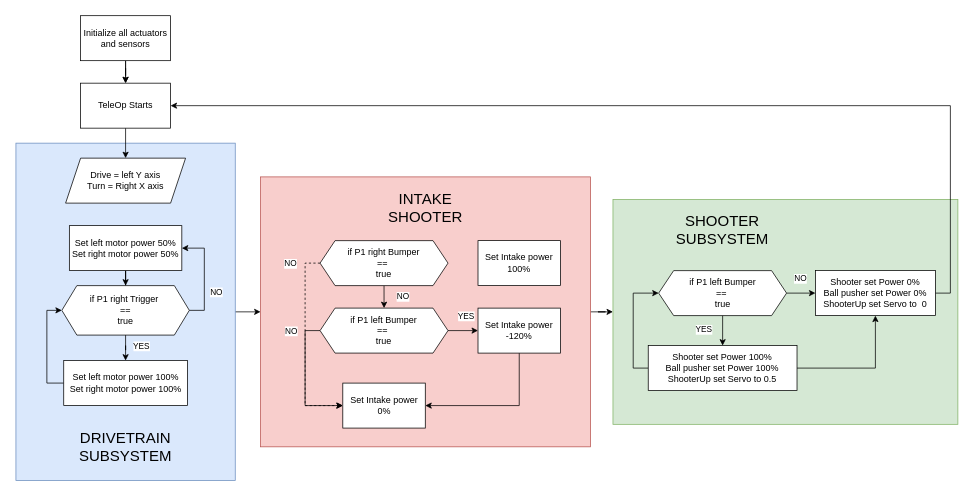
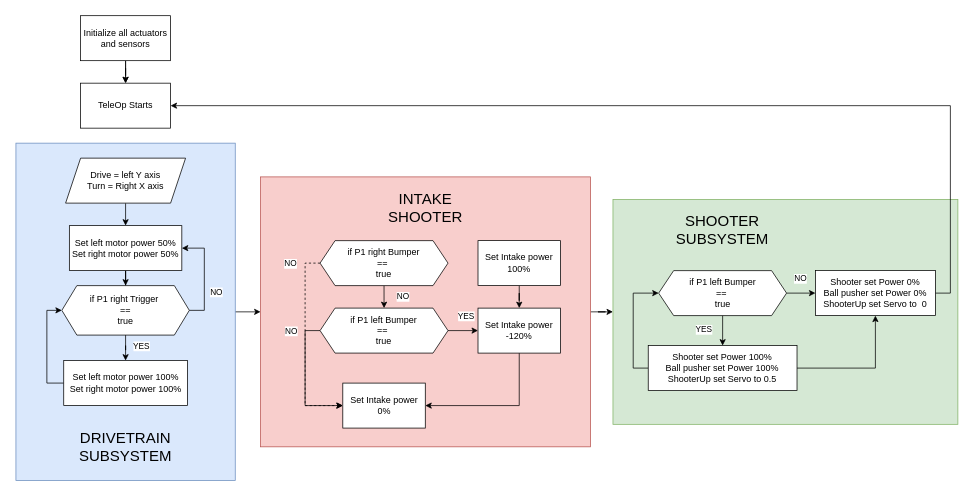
edge "TeleOp Starts" -> "Drive = left Y axis Turn = Right X axis": removed
edge "Drive = left Y axis Turn = Right X axis" -> "Set left motor power 50% Set right motor power 50%": added
edge "Set Intake power 100%" -> "Set Intake power -120%": added
